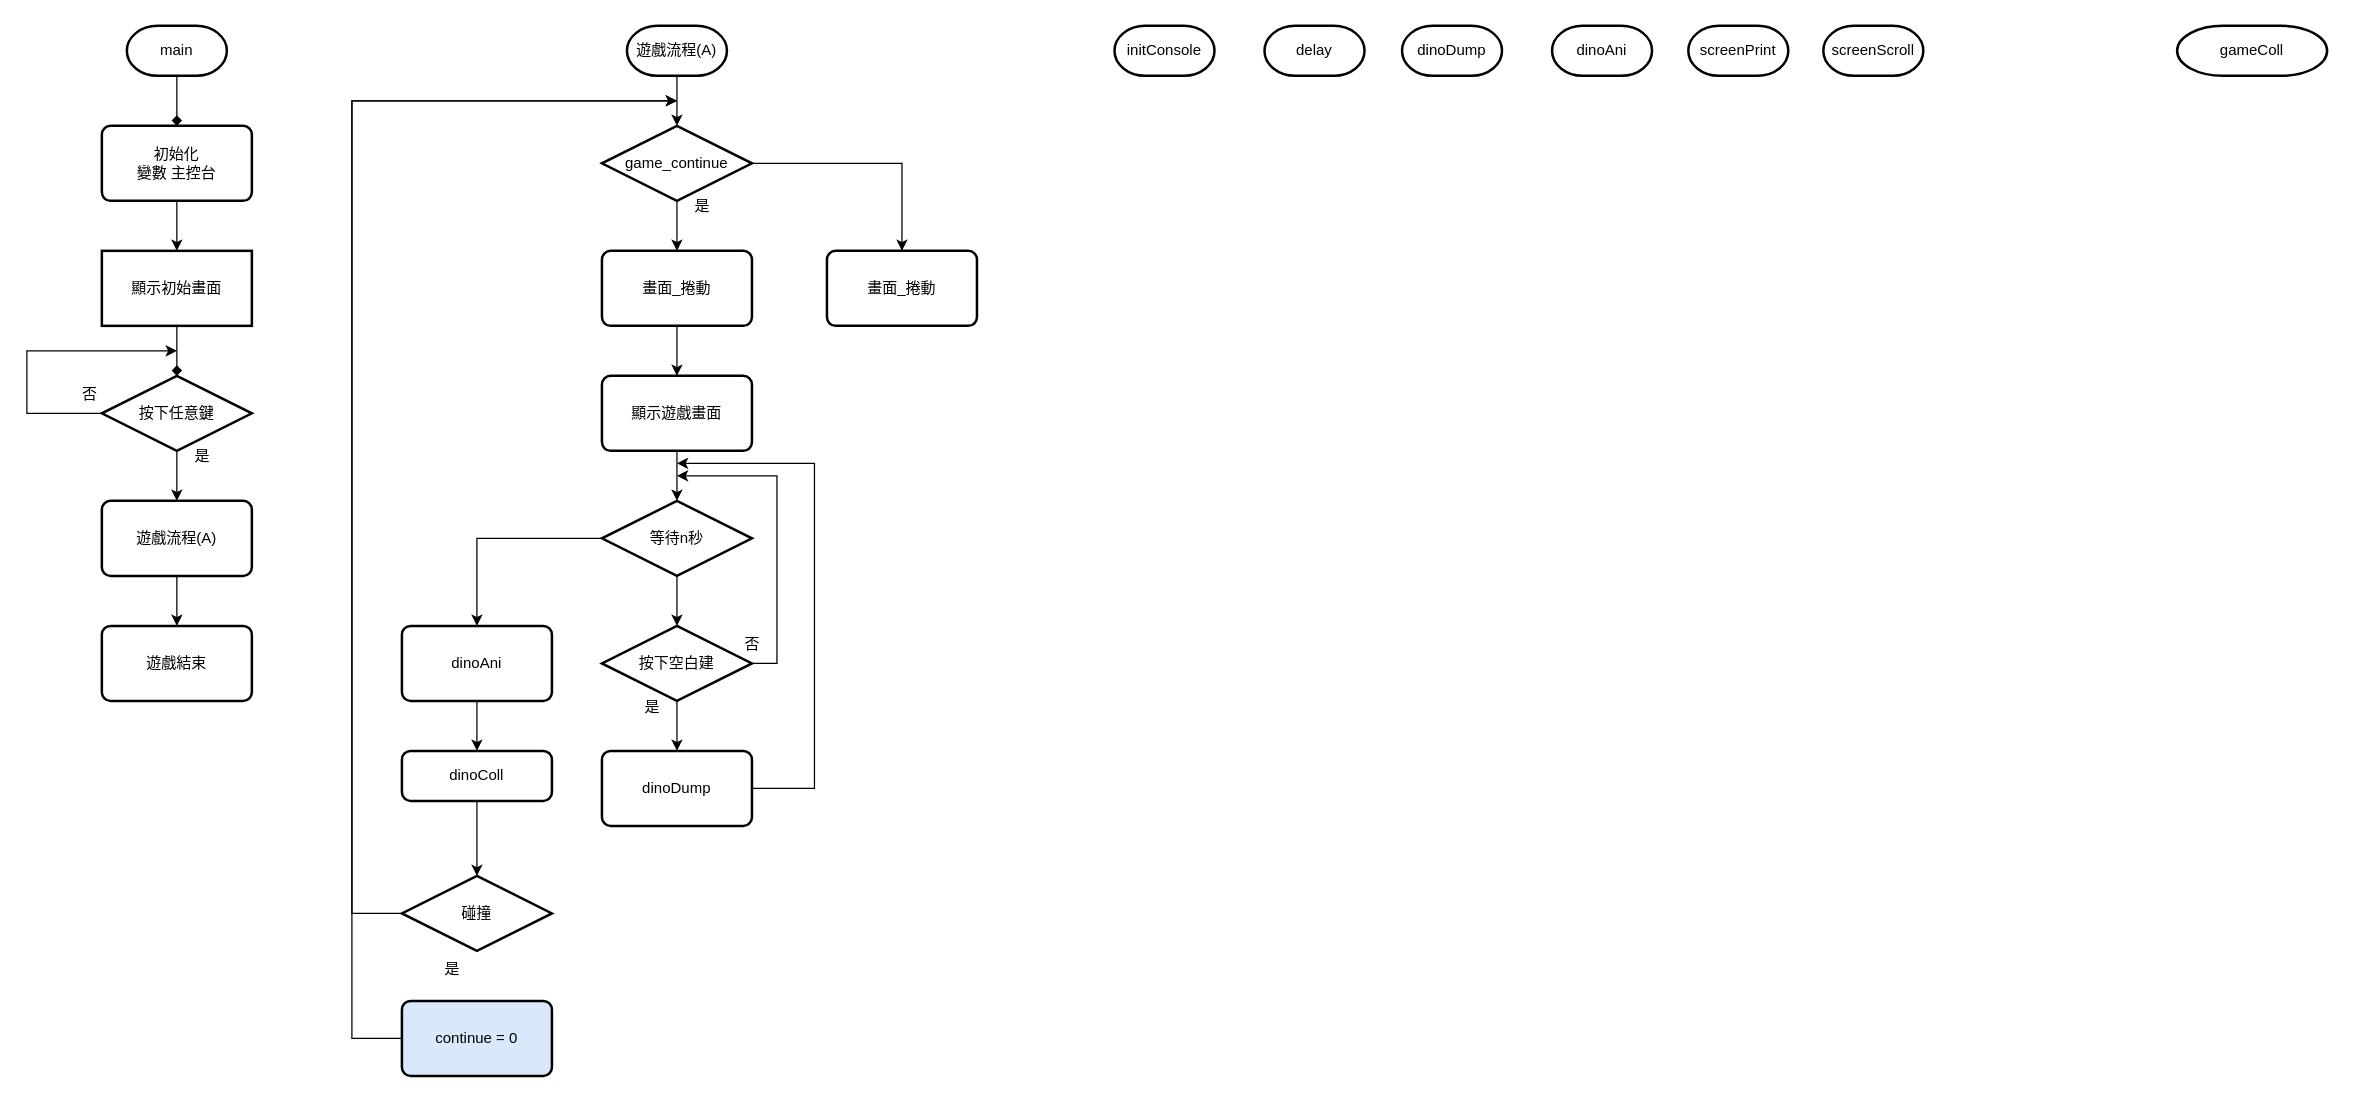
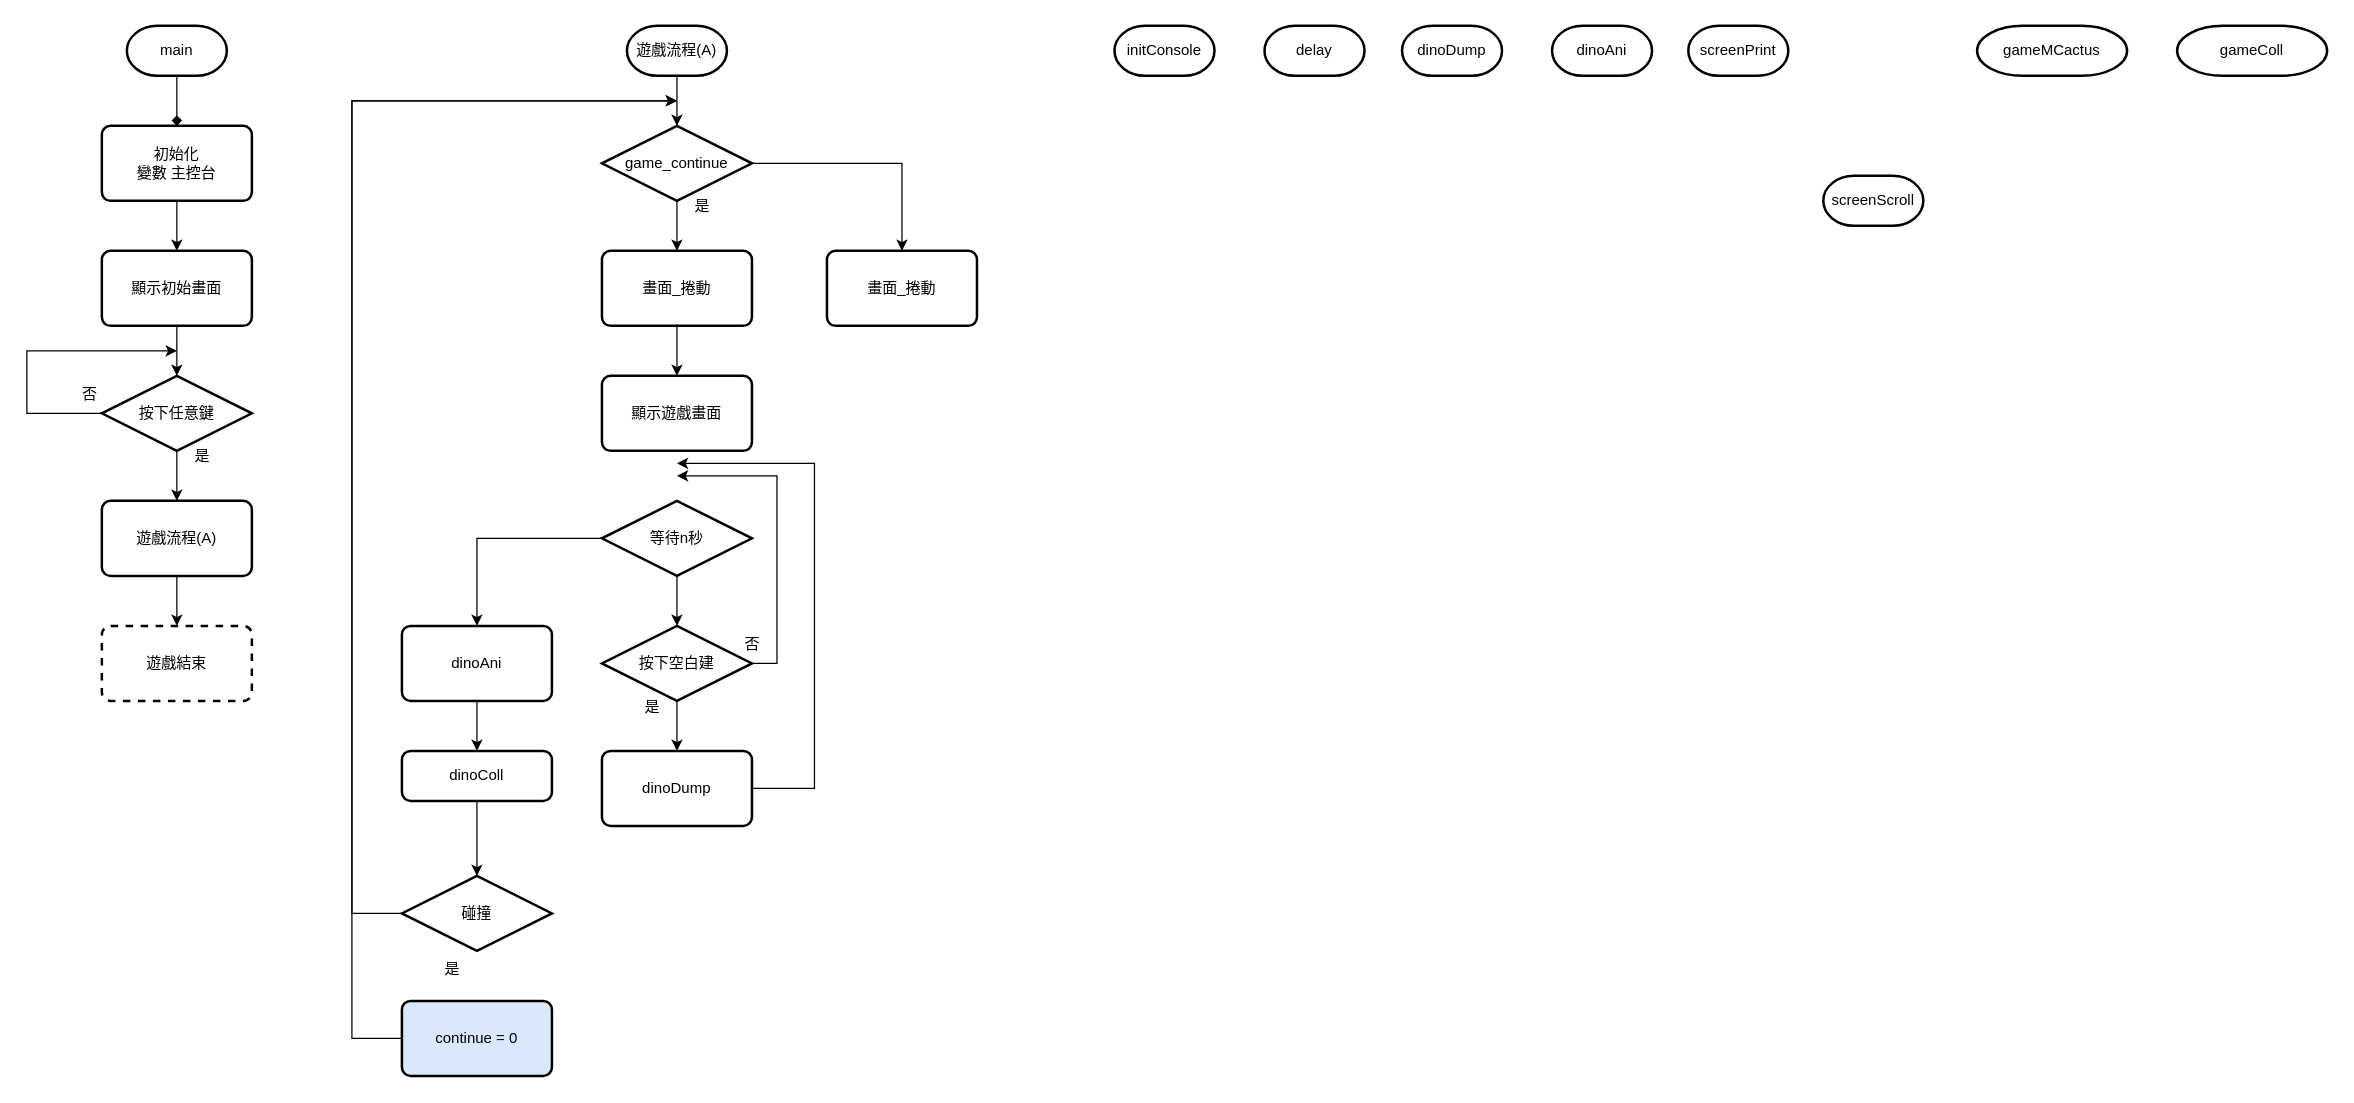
node "screenScroll": moved (1873, 51) -> (1873, 201)
node "gameMCactus": added
node "顯示初始畫面": shape rectangle -> rounded rectangle
edge "顯示初始畫面" -> "按下任意鍵": arrowhead diamond -> classic
edge "顯示遊戲畫面" -> "等待n秒": removed
node "遊戲結束": style solid -> dashed
